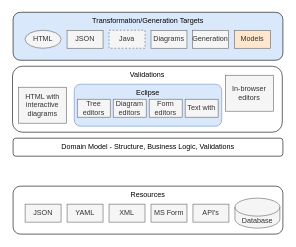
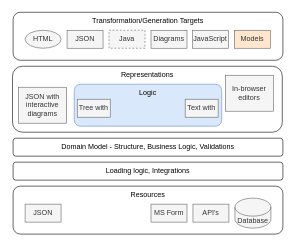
node "Transformation/Generation Targets": fillcolor #dae8fc -> #ffffff
node "Generation": label "Generation" -> "JavaScript"
node "Validations": label "Validations" -> "Representations"
node "Eclipse": label "Eclipse" -> "Logic"
node "HTML with interactive diagrams": label "HTML with interactive diagrams" -> "JSON with interactive diagrams"
node "Tree editors": label "Tree editors" -> "Tree with"
node "Diagram editors": removed
node "Form editors": removed
node "Loading logic, Integrations": added
node "YAML": removed
node "XML": removed
node "Database": size 45x30 -> 36x30
